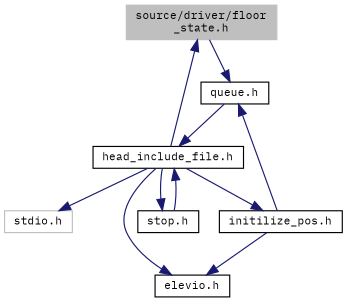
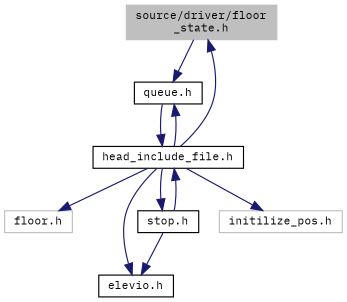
edge "initilize_pos.h" -> "queue.h": now "head_include_file.h" -> "queue.h"
node "stdio.h": label "stdio.h" -> "floor.h"
node "initilize_pos.h": color black -> grey75
edge "initilize_pos.h" -> "elevio.h": now "stop.h" -> "elevio.h"
